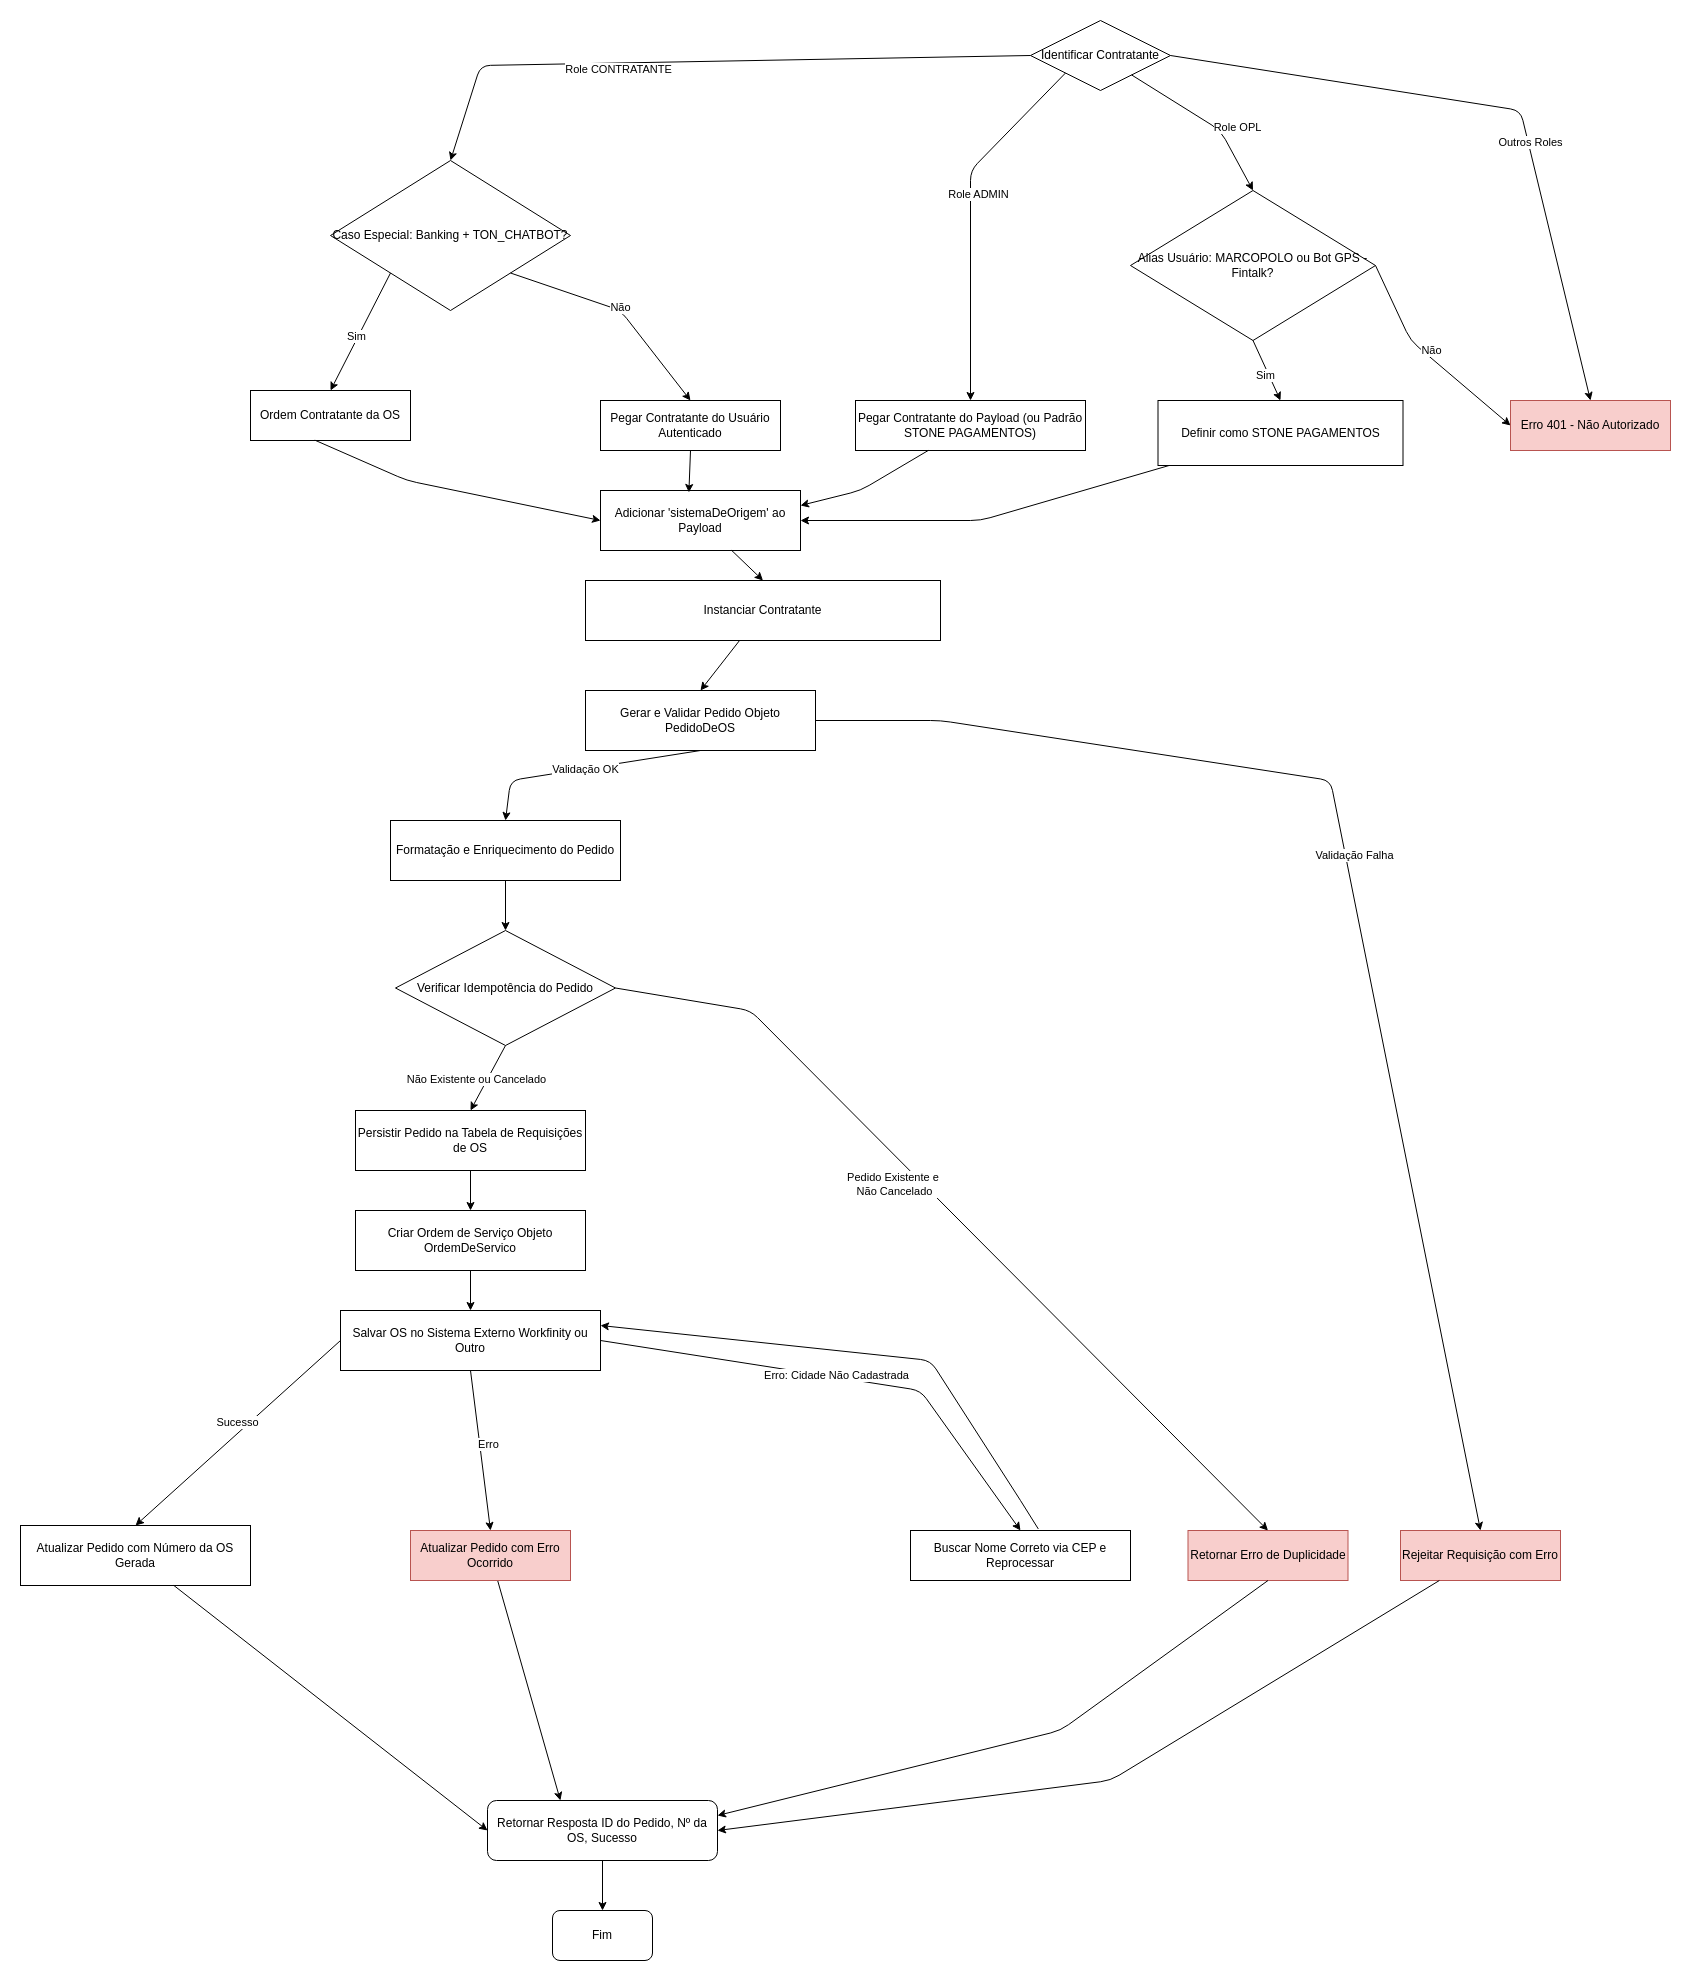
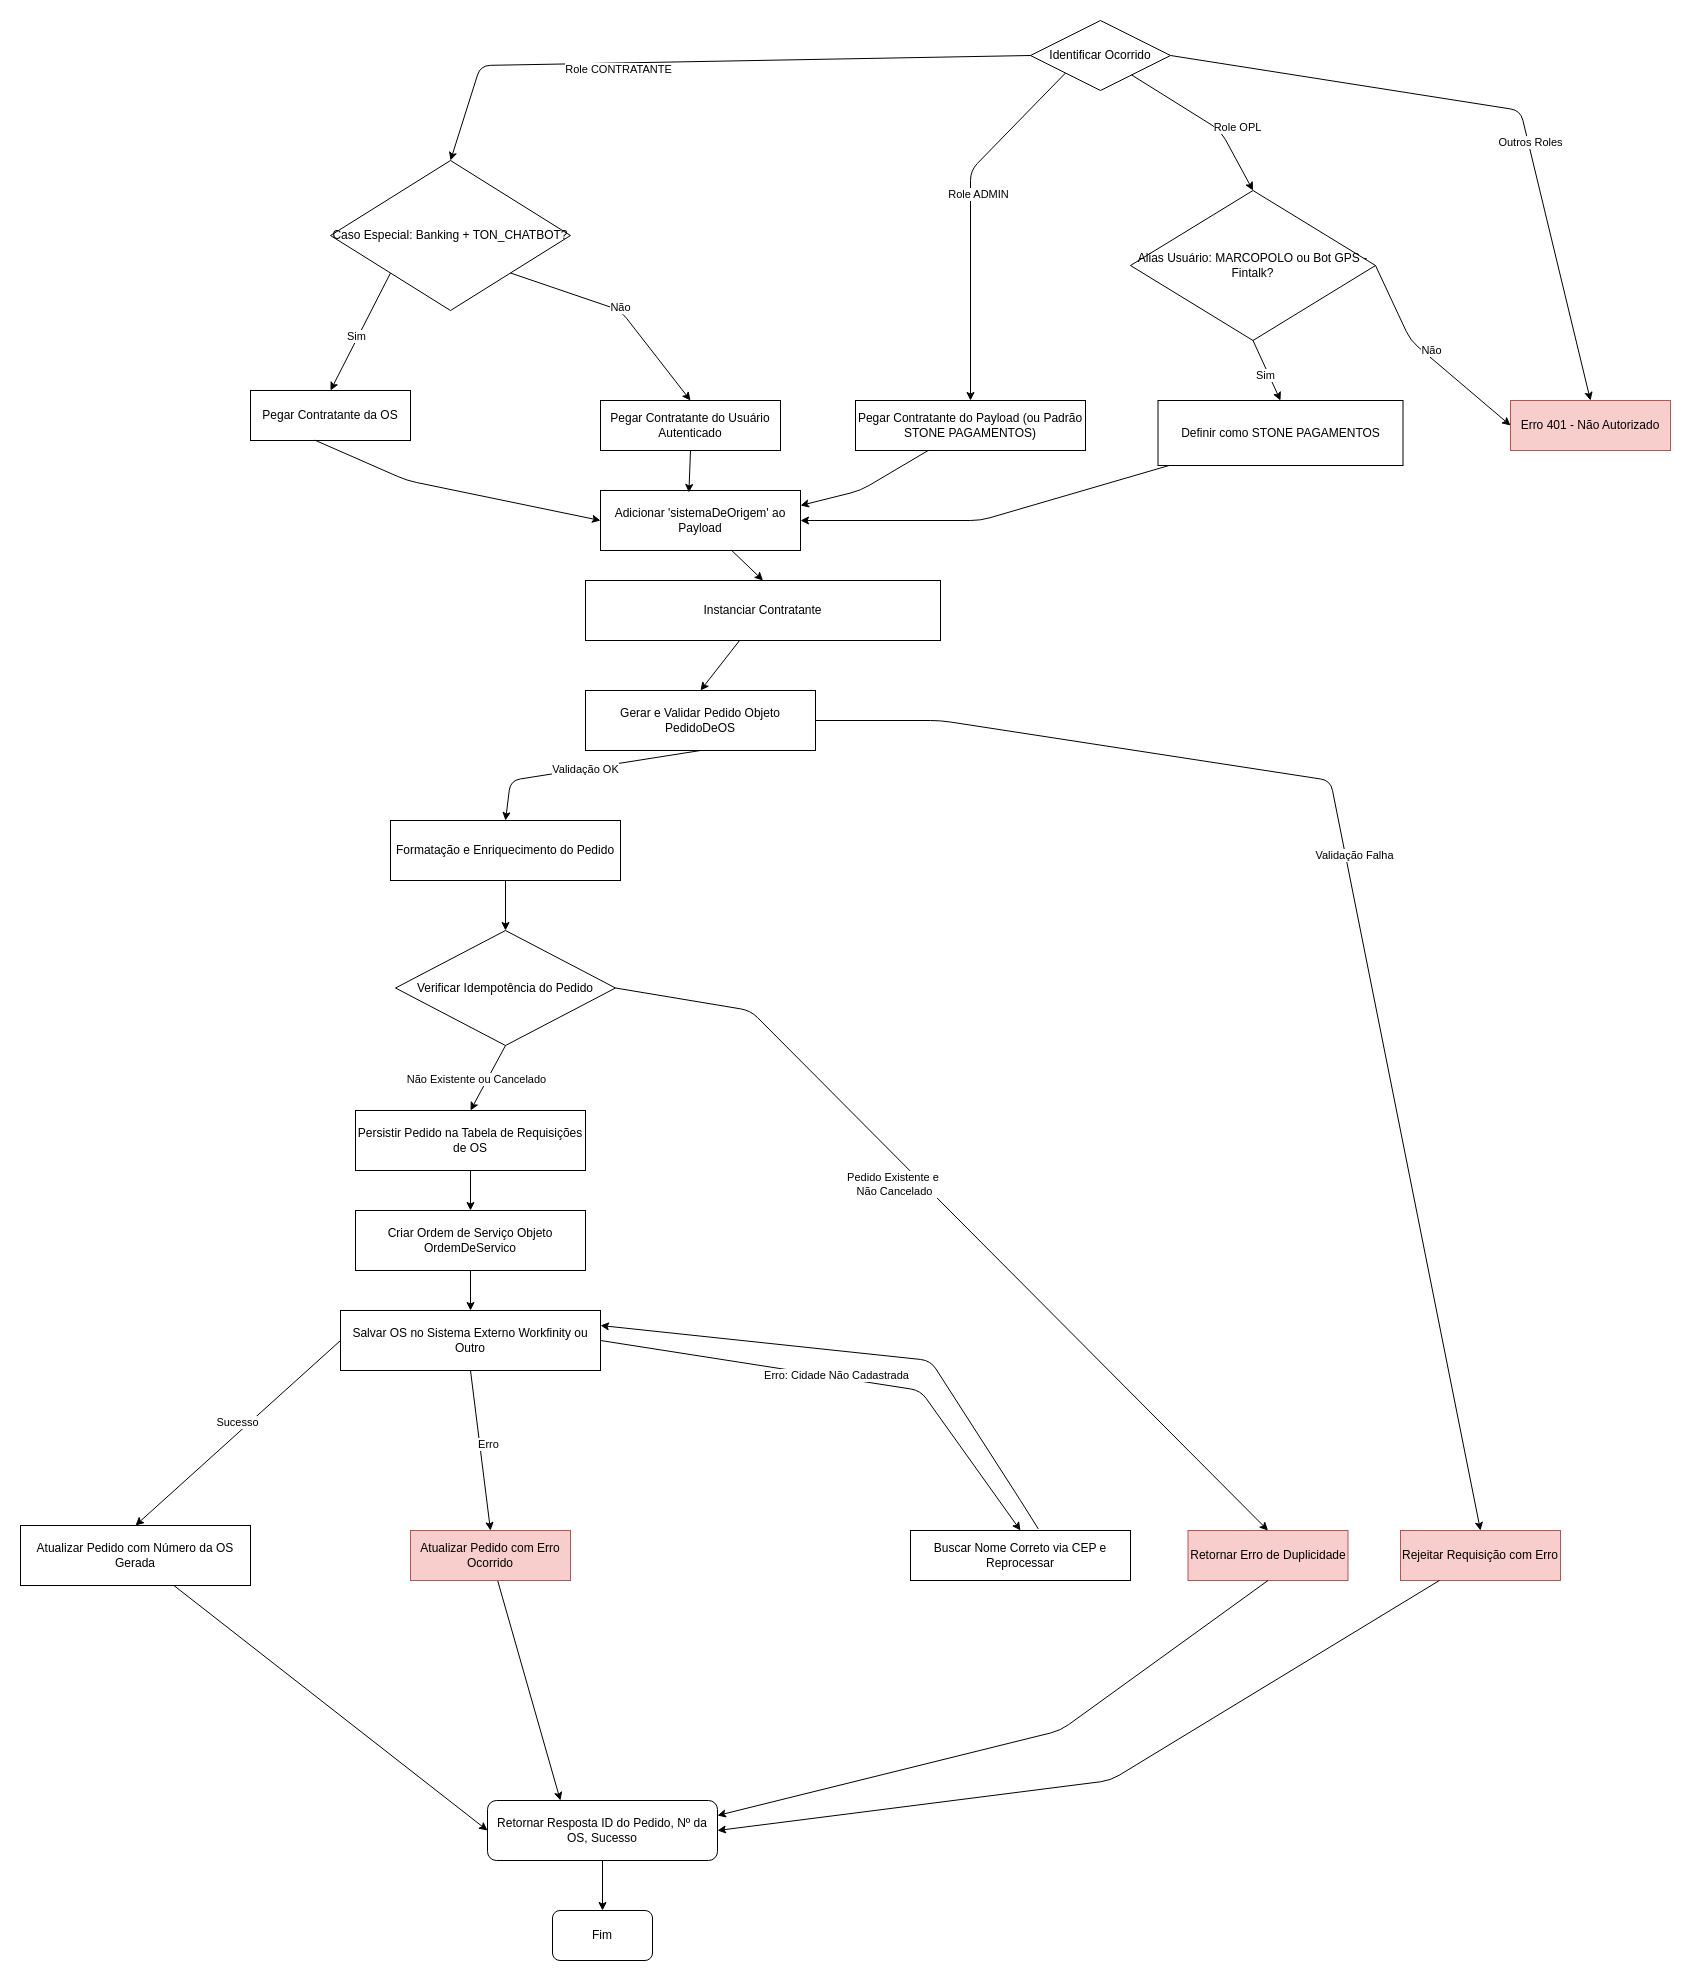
node "Identificar Contratante": label "Identificar Contratante" -> "Identificar Ocorrido"
node "Ordem Contratante da OS": label "Ordem Contratante da OS" -> "Pegar Contratante da OS"
